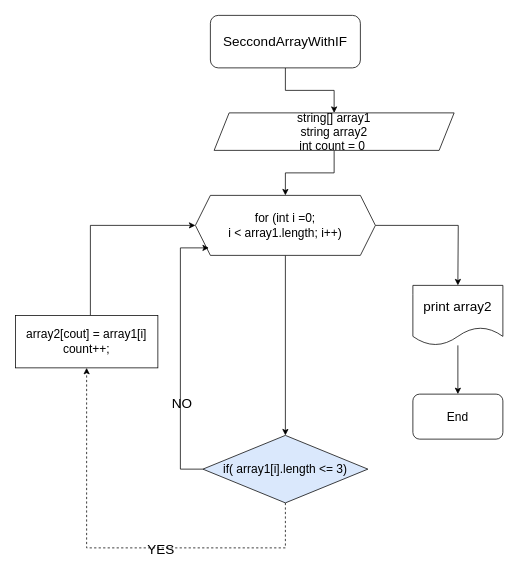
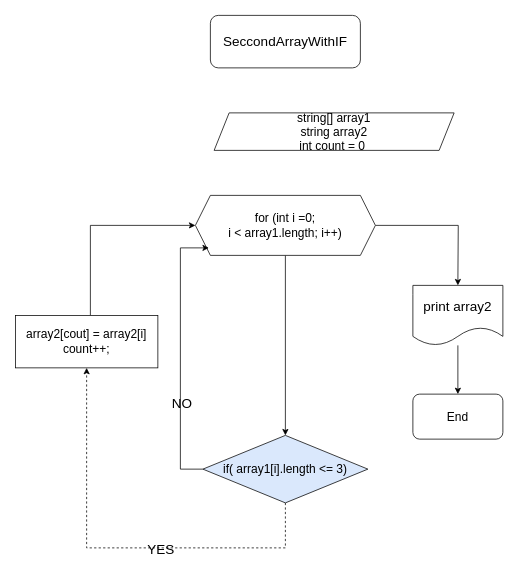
edge "SeccondArrayWithIF" -> "string[] array1 string array2 int count = 0": removed
edge "string[] array1 string array2 int count = 0" -> "for (int i =0; i < array1.length; i++)": removed
node "array2[cout] = array1[i] count++;": label "array2[cout] = array1[i] count++;" -> "array2[cout] = array2[i] count++;"
